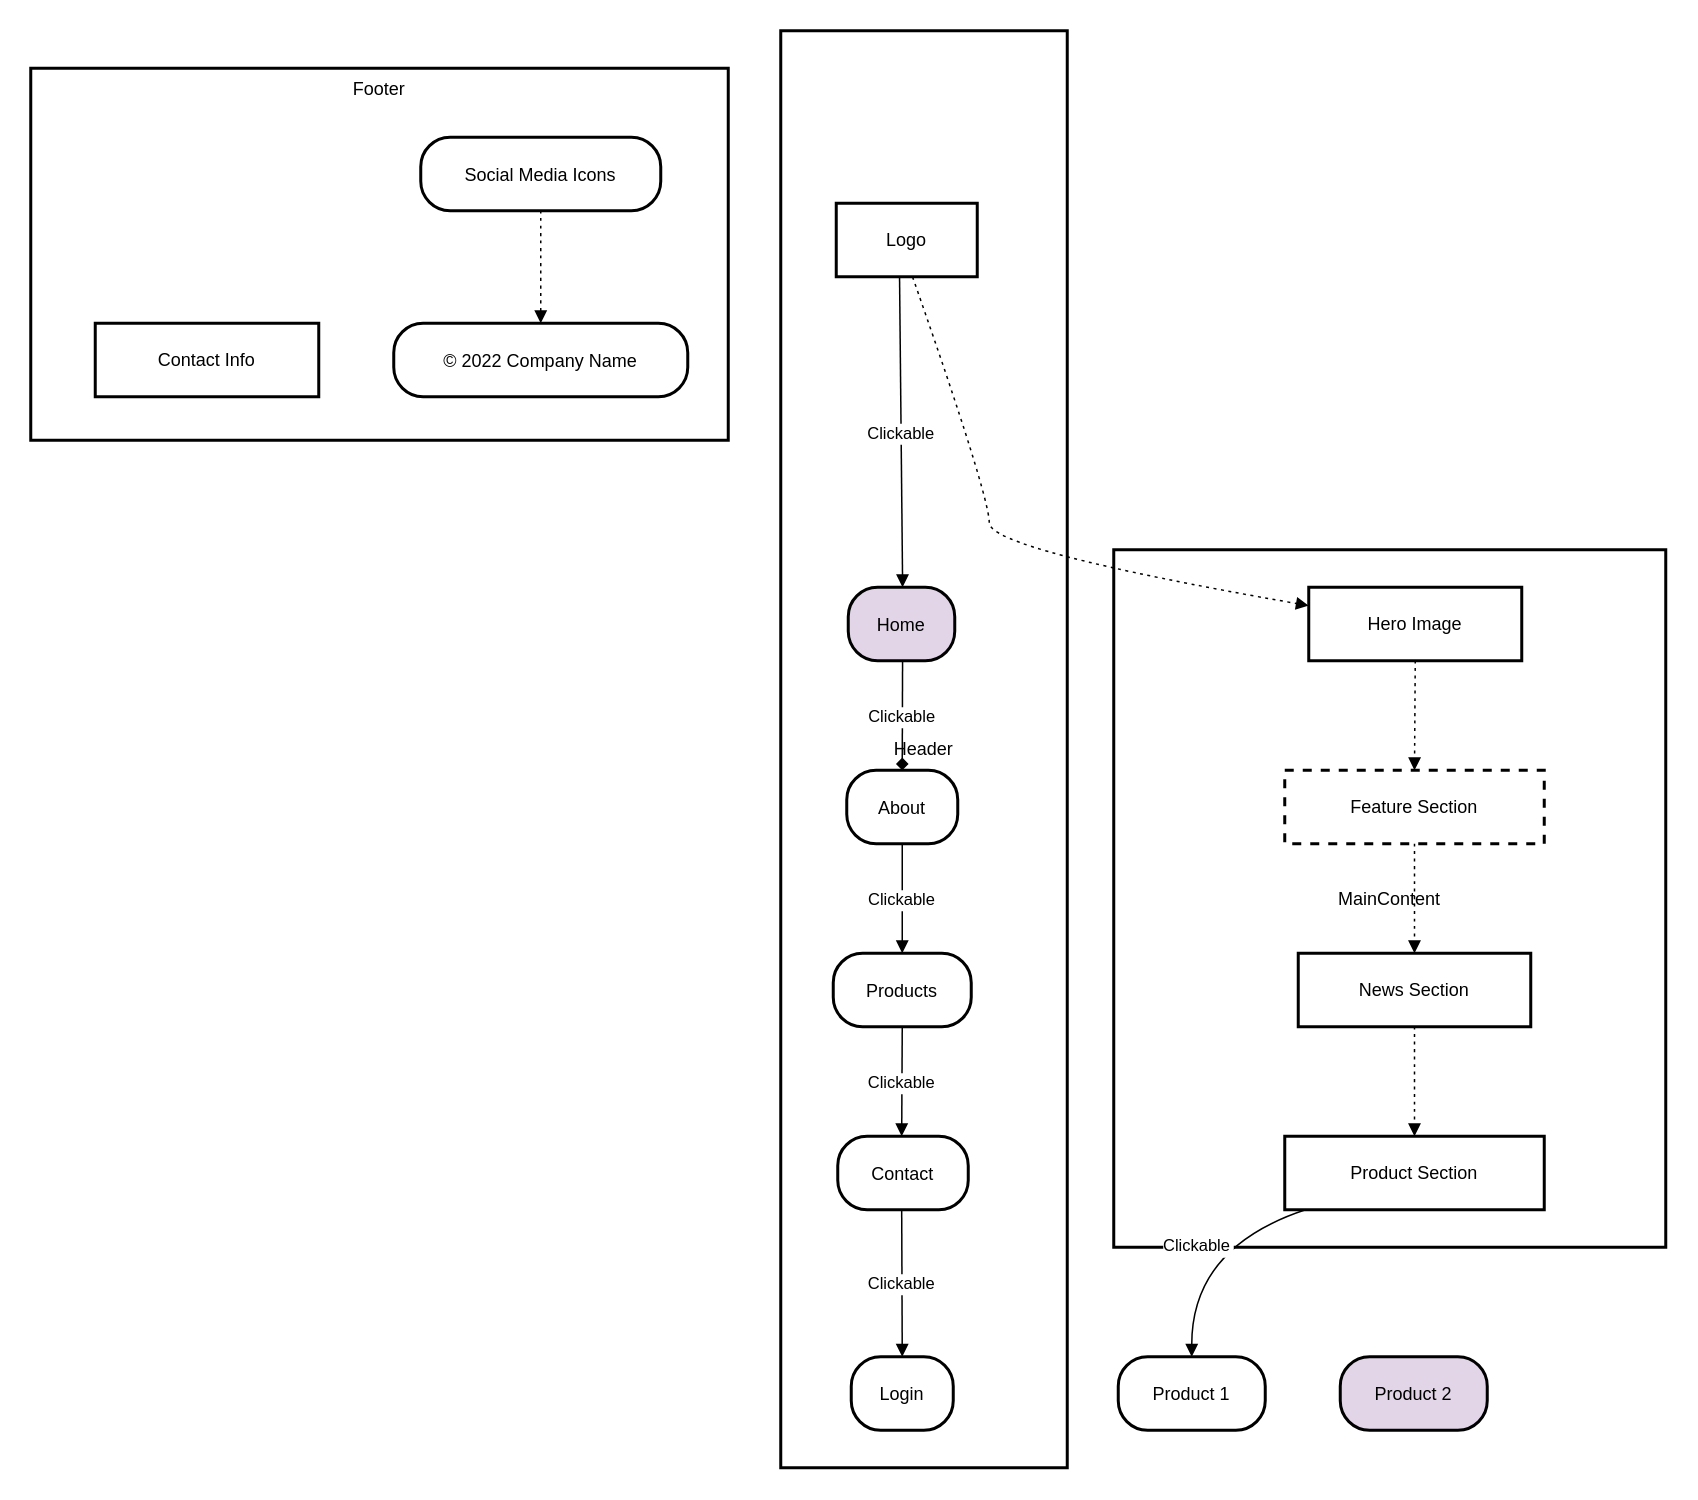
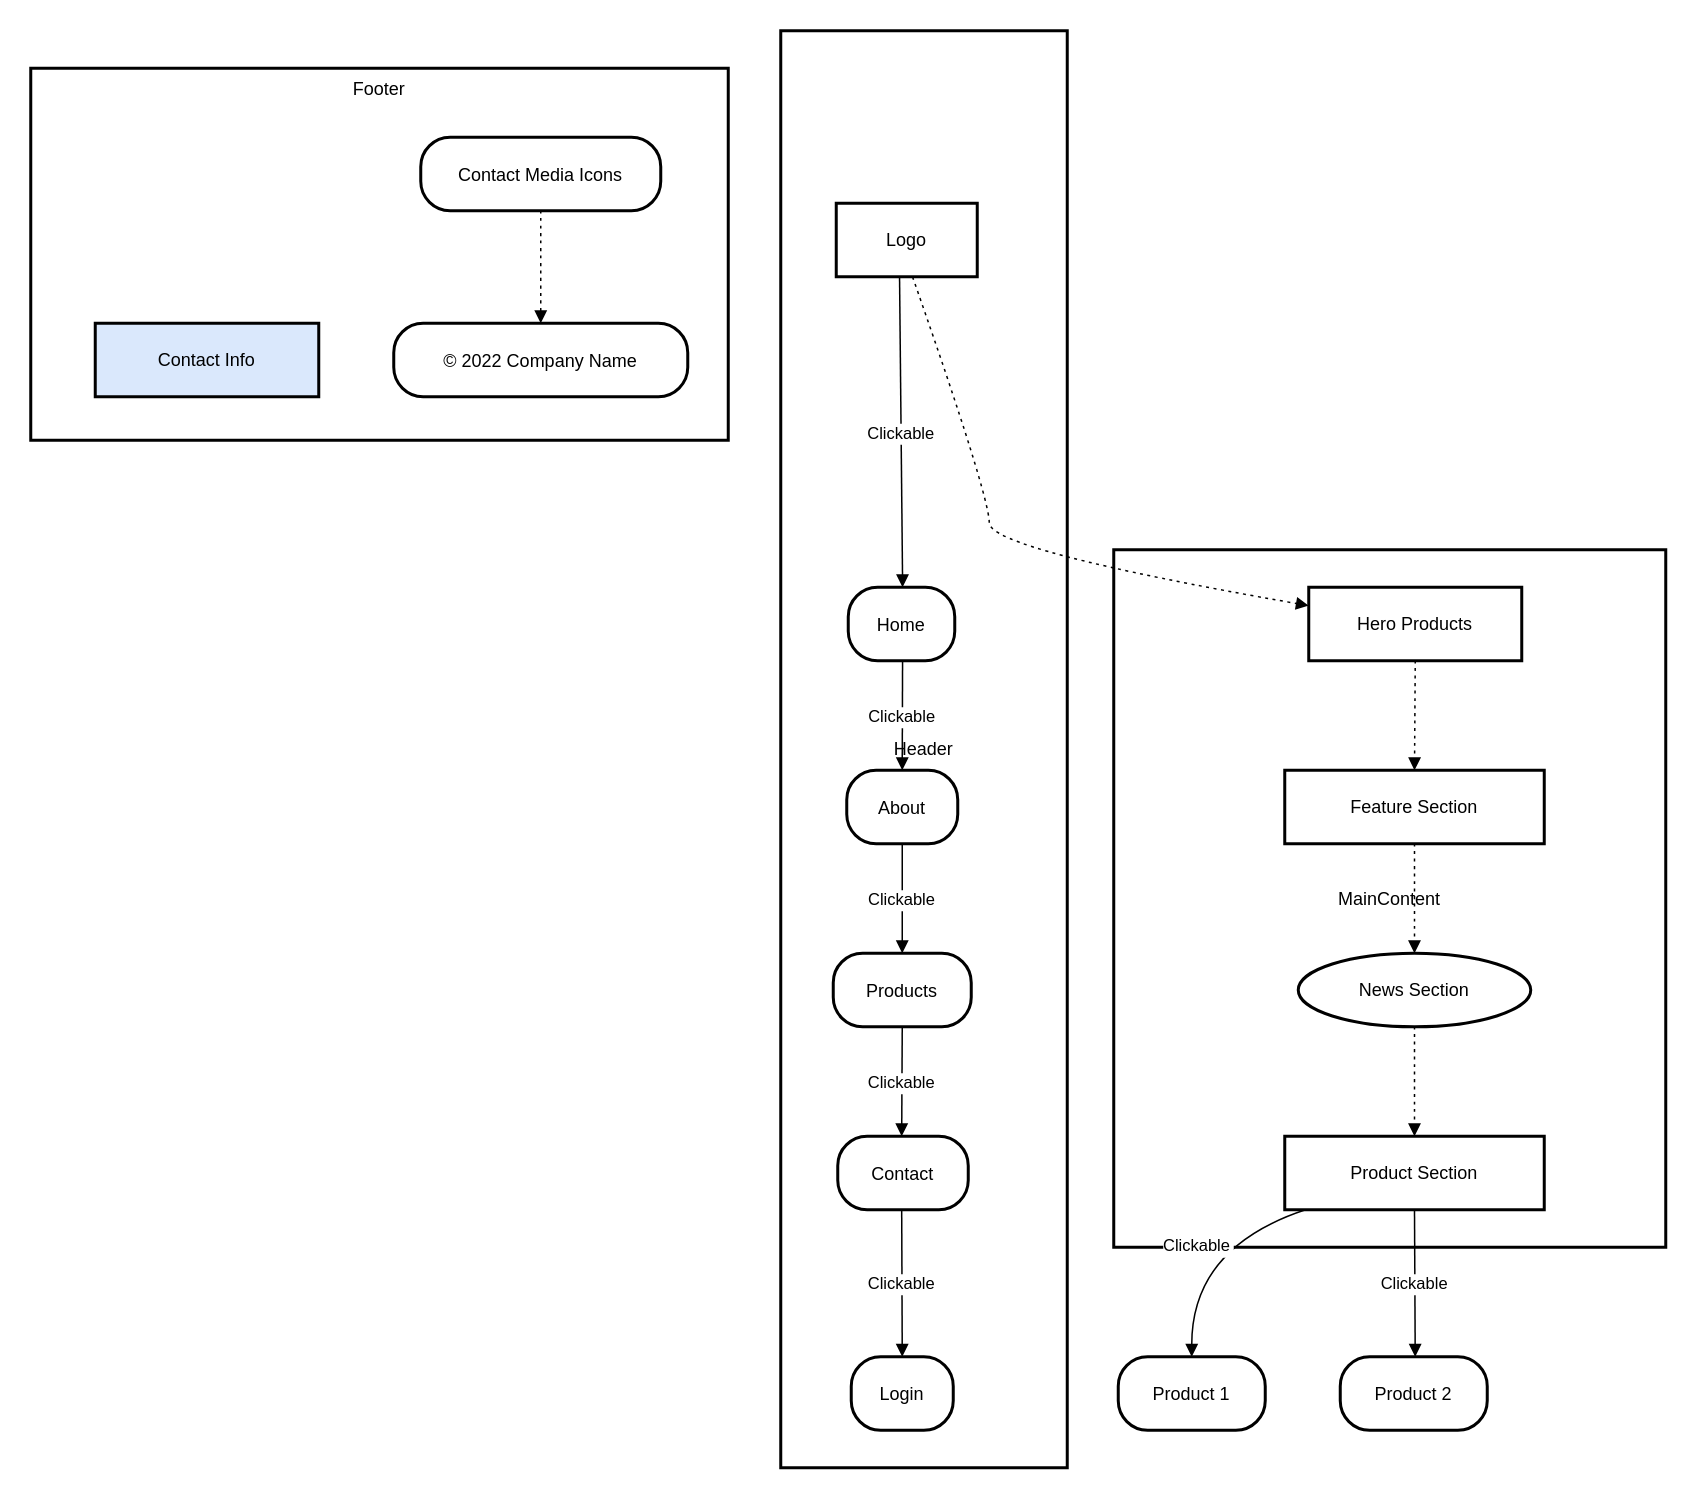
node "Social Media Icons": label "Social Media Icons" -> "Contact Media Icons"
node "Contact Info": fillcolor #ffffff -> #dae8fc
node "Home": fillcolor #e1d5e7 -> #ffffff
node "Hero Image": label "Hero Image" -> "Hero Products"
edge "Home" -> "About": arrowhead diamond -> block
node "Feature Section": style dashed -> solid
node "News Section": shape rectangle -> ellipse
edge "Product Section" -> "Product 2": added, label "Clickable"
node "Product 2": fillcolor #e1d5e7 -> #ffffff
